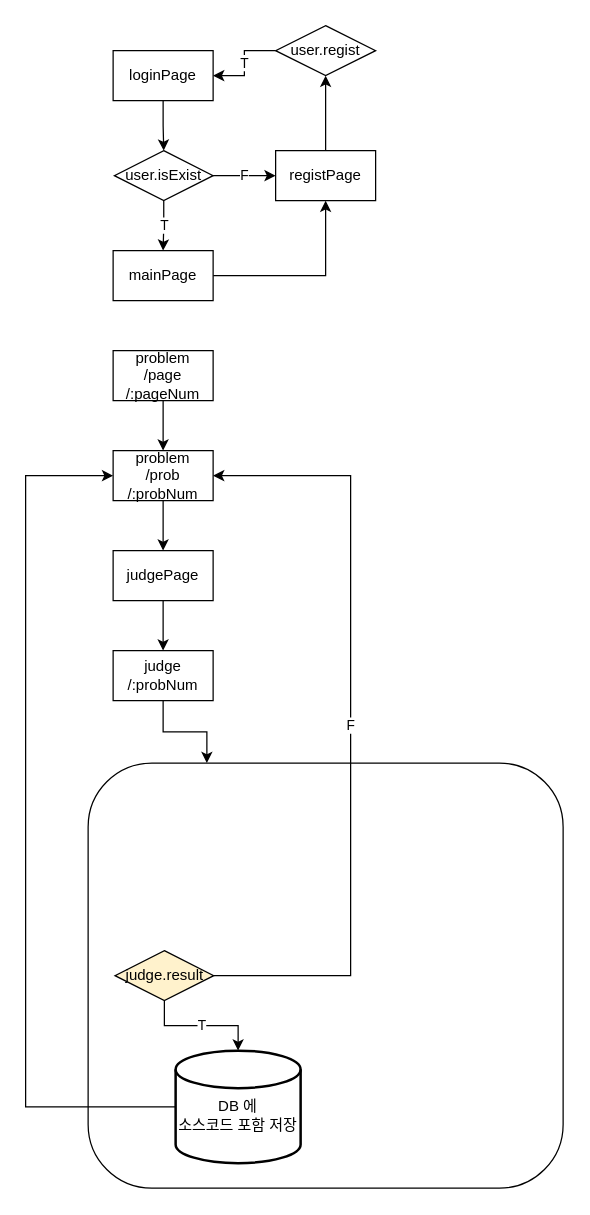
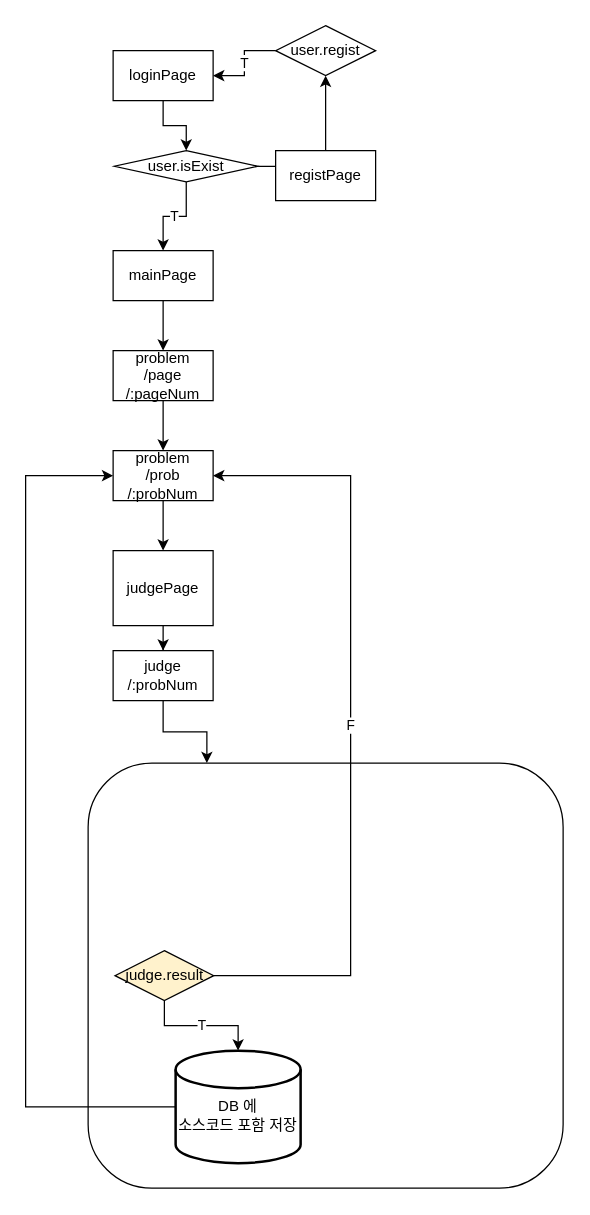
node "user.isExist": size 99x50 -> 144x31
edge "mainPage" -> "registPage": now "mainPage" -> "problem /page /:pageNum"
node "judgePage": size 100x50 -> 100x75
